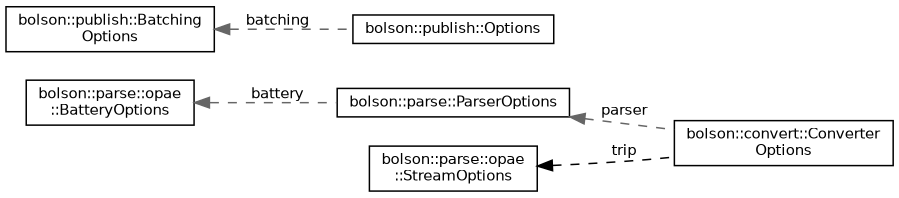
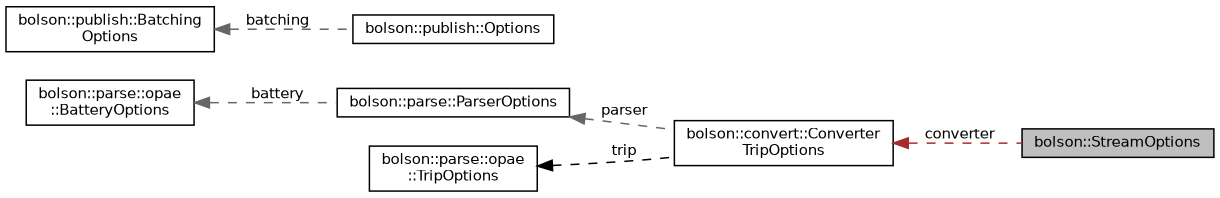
node "bolson::convert::Converter Options": label "bolson::convert::Converter Options" -> "bolson::convert::Converter TripOptions"
node "bolson::StreamOptions": added
node "bolson::parse::opae ::StreamOptions": label "bolson::parse::opae ::StreamOptions" -> "bolson::parse::opae ::TripOptions"
